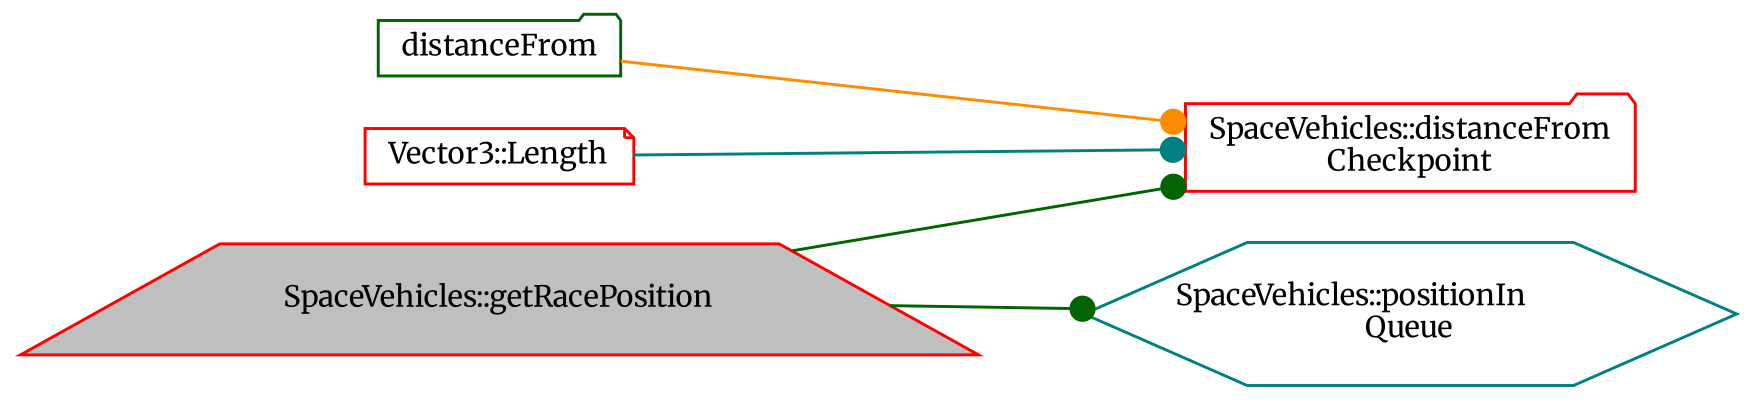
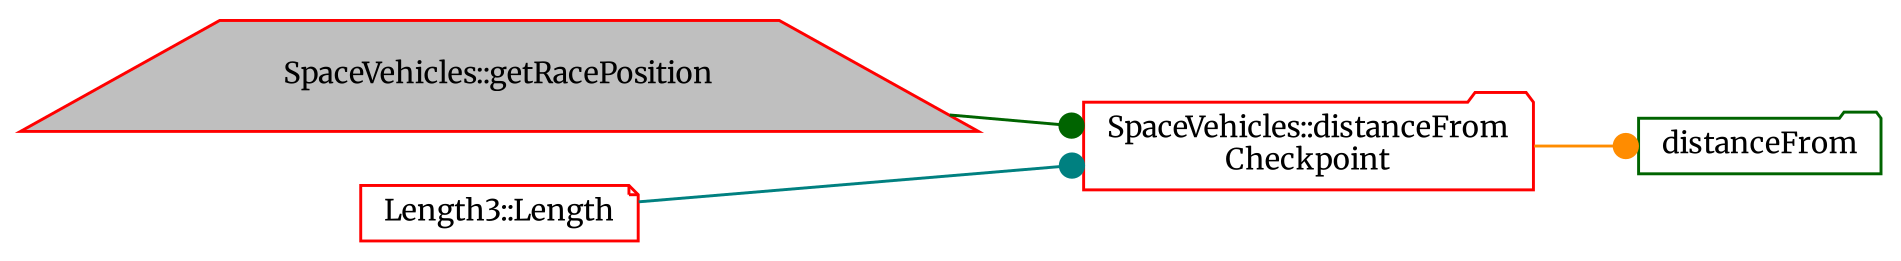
edge "distanceFrom" -> "SpaceVehicles::distanceFrom Checkpoint": reversed
node "Vector3::Length": label "Vector3::Length" -> "Length3::Length"
node "SpaceVehicles::positionIn Queue": removed
